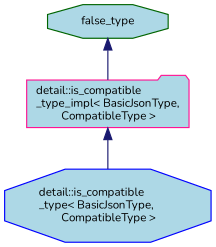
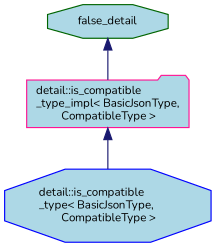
node "false_type": label "false_type" -> "false_detail"
